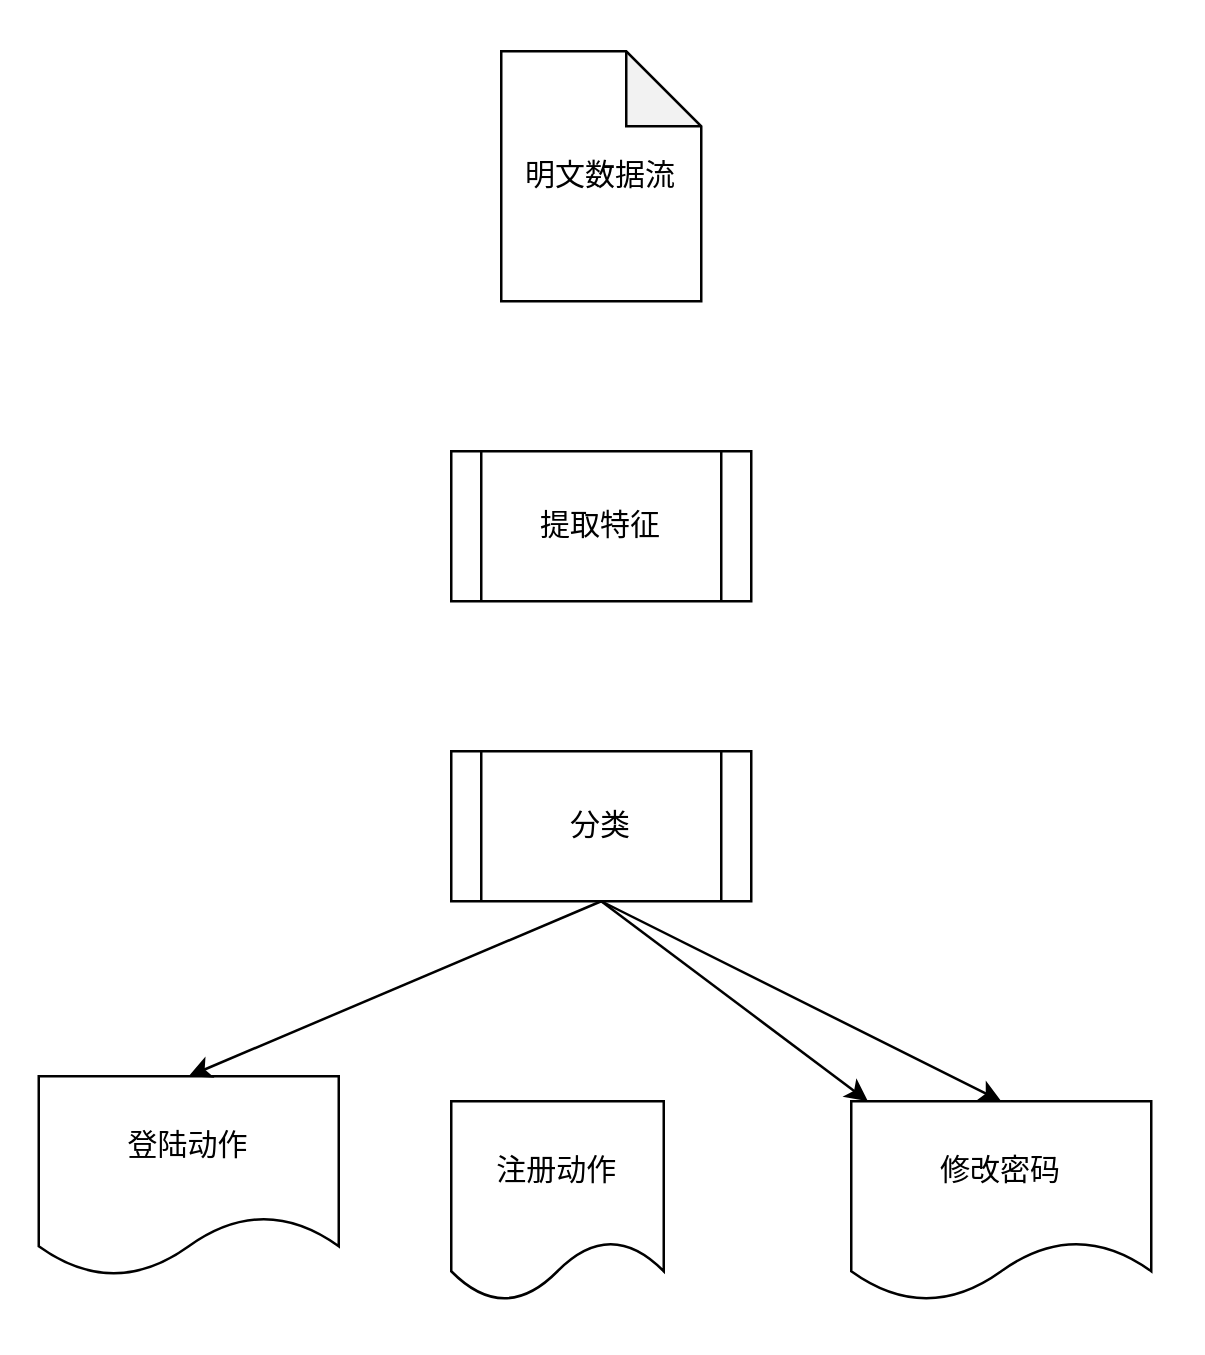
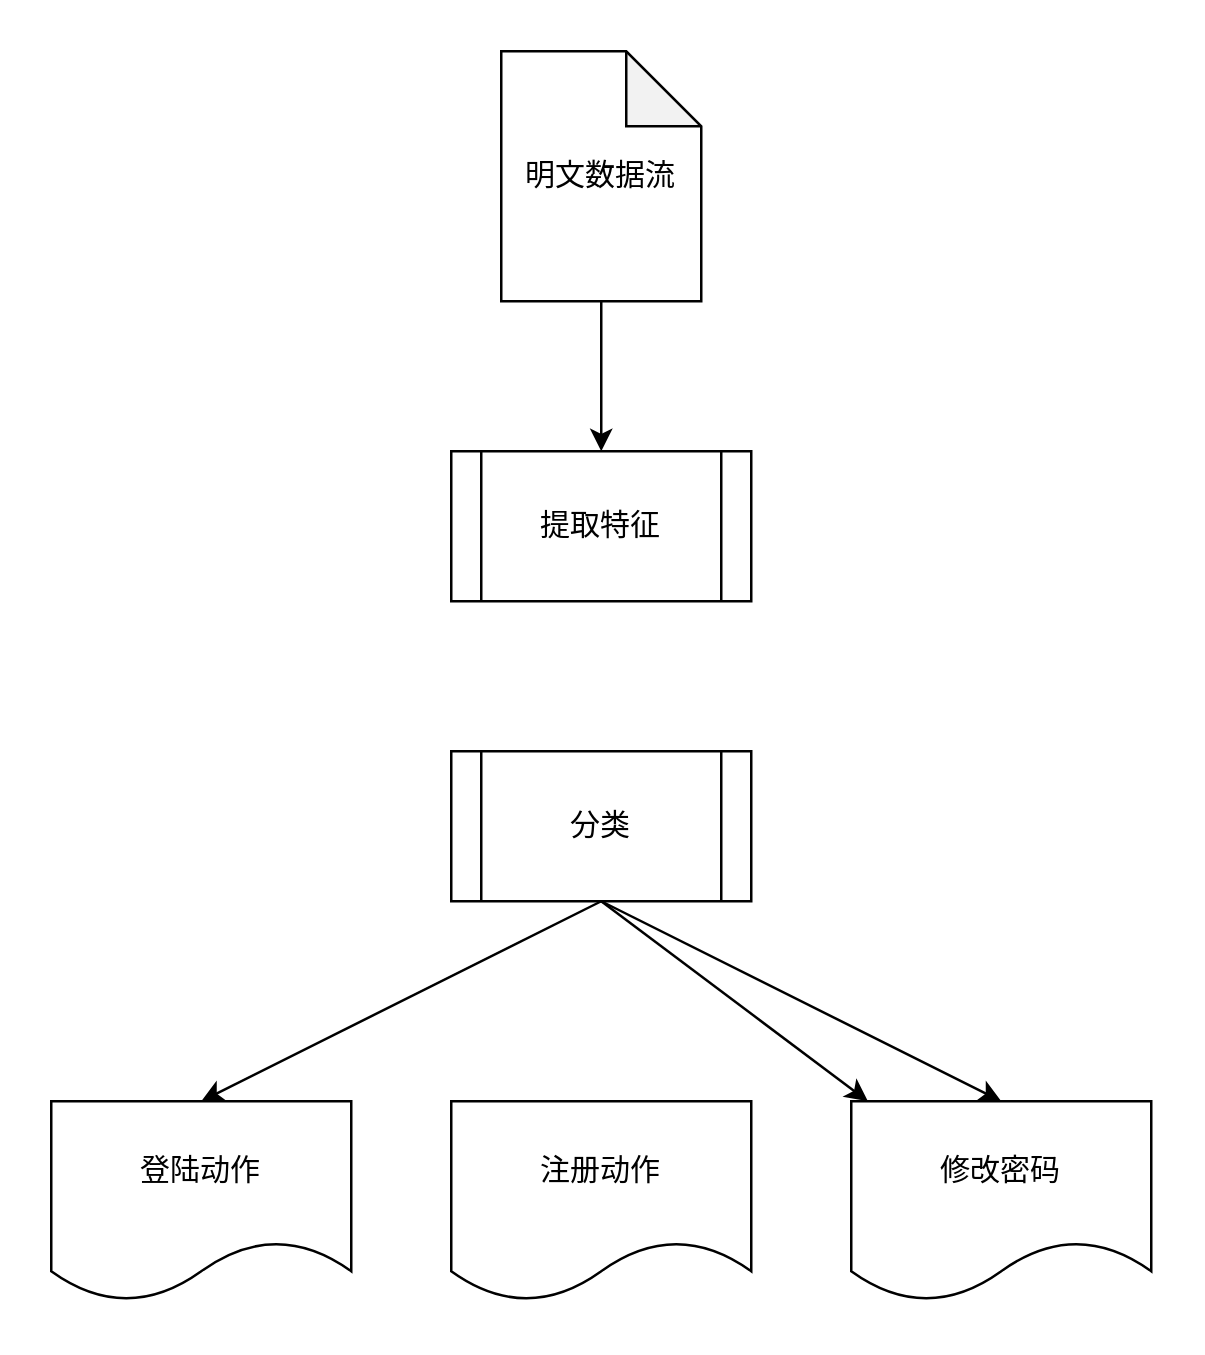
edge "明文数据流" -> "提取特征": added
node "登陆动作": moved (189, 1176) -> (201, 1201)
node "注册动作": size 213x200 -> 300x200
